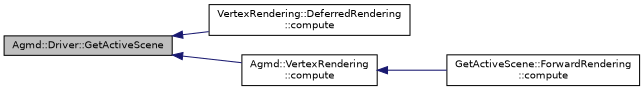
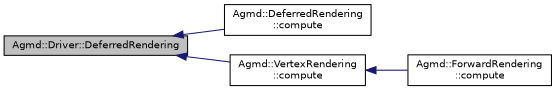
node "VertexRendering::DeferredRendering ::compute": label "VertexRendering::DeferredRendering ::compute" -> "Agmd::DeferredRendering ::compute"
node "Agmd::Driver::GetActiveScene": label "Agmd::Driver::GetActiveScene" -> "Agmd::Driver::DeferredRendering"
node "GetActiveScene::ForwardRendering ::compute": label "GetActiveScene::ForwardRendering ::compute" -> "Agmd::ForwardRendering ::compute"
